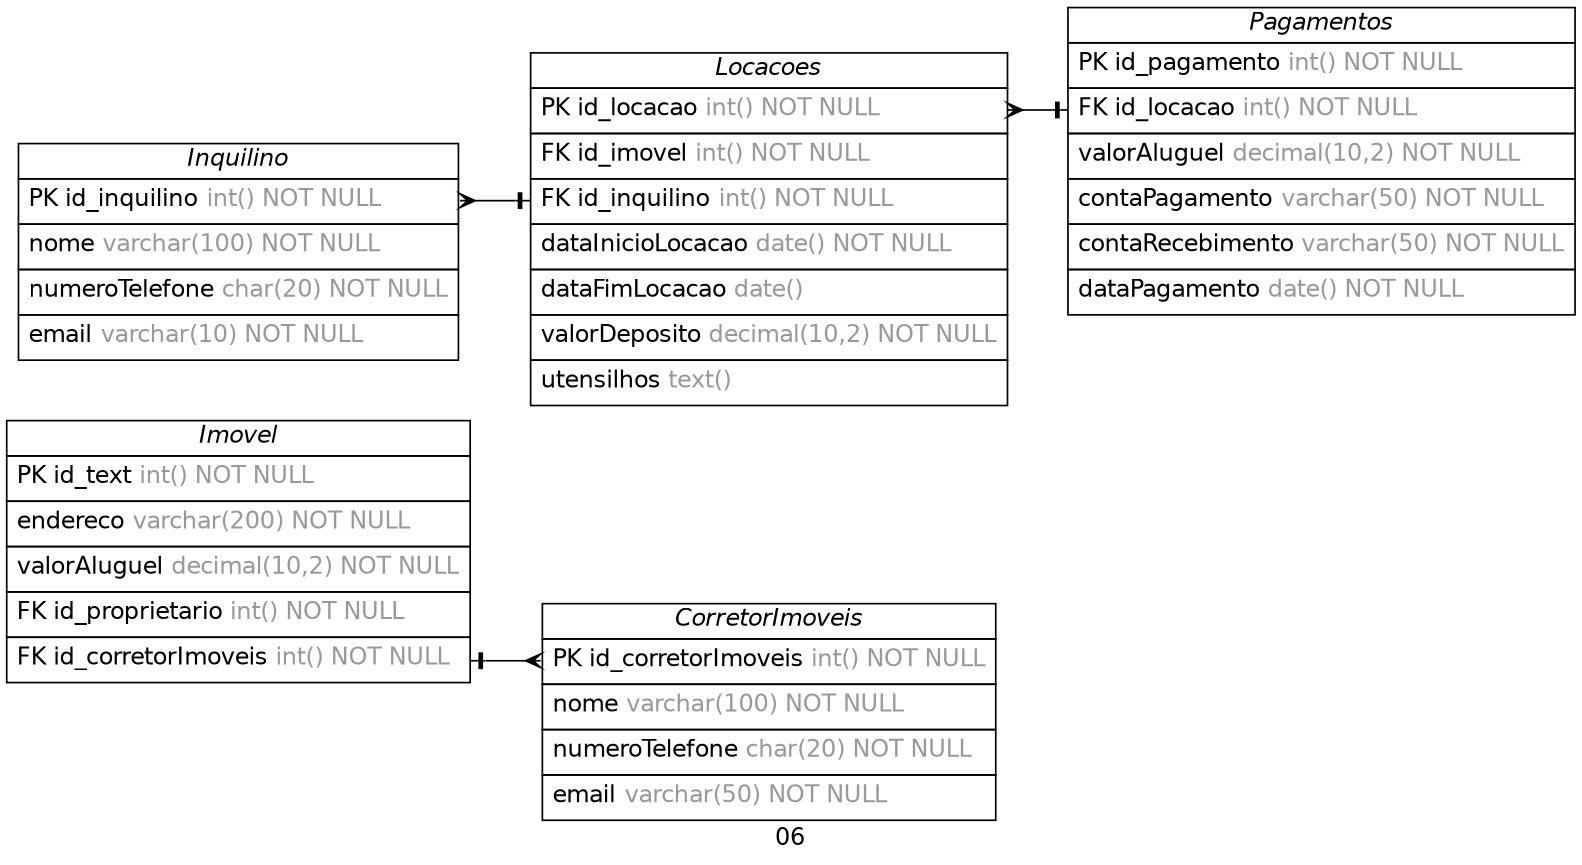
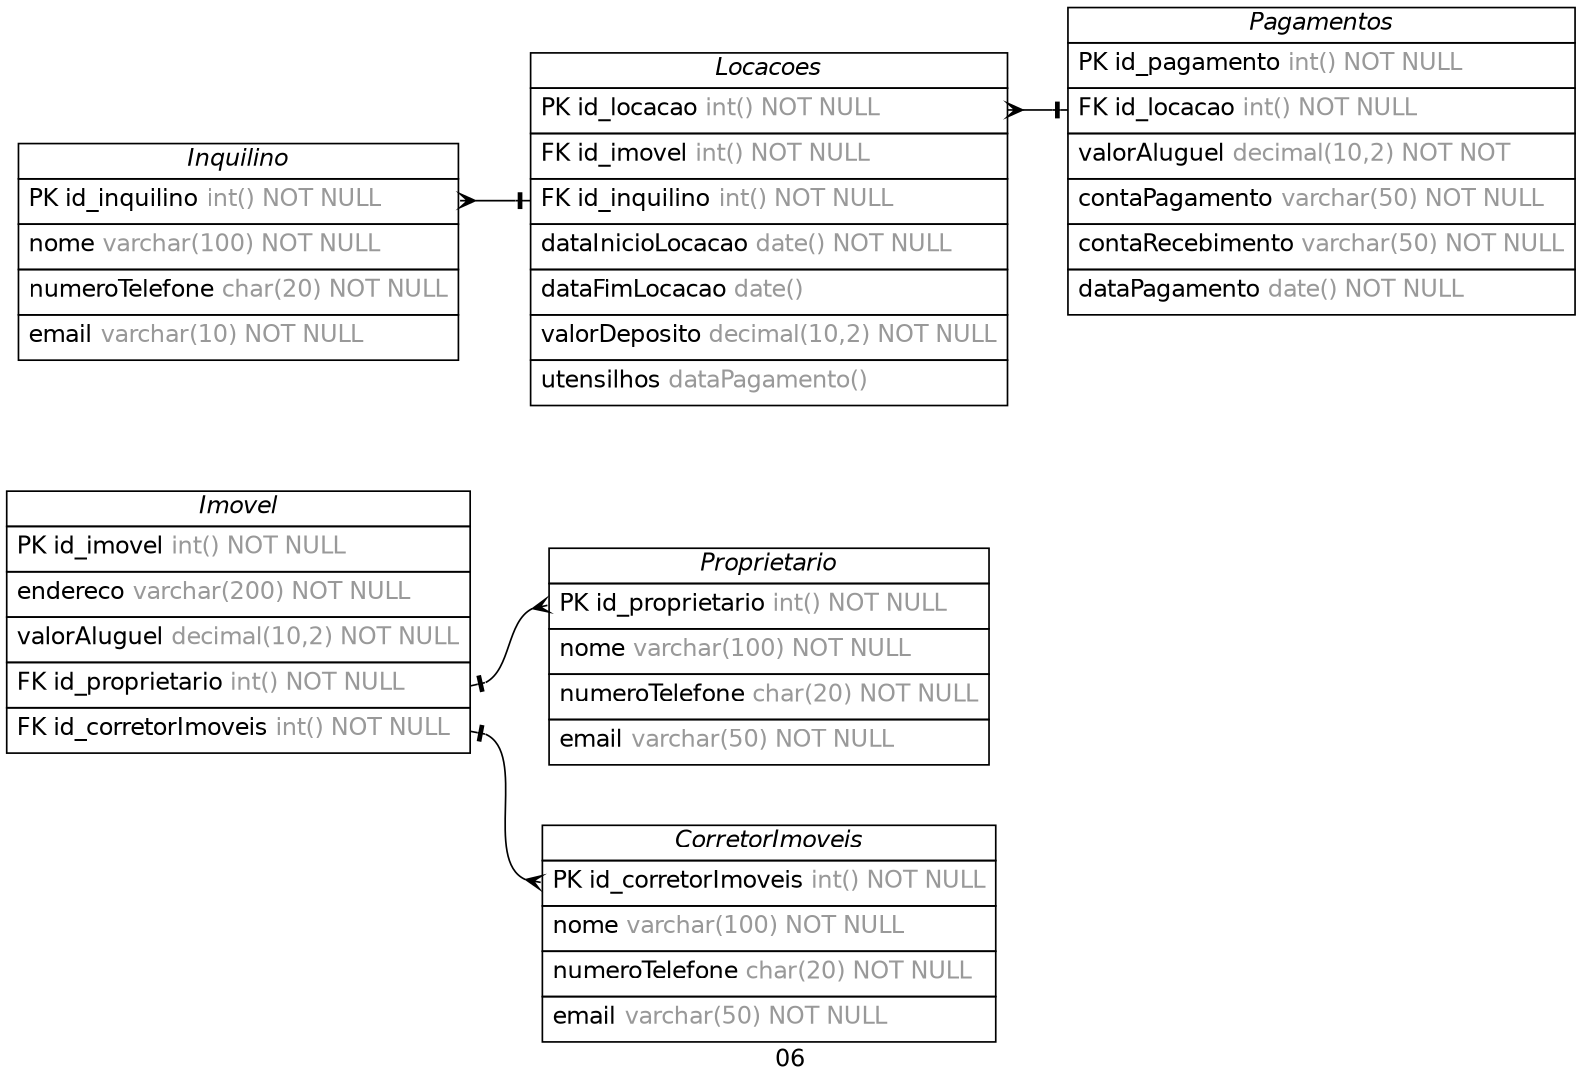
node "Pagamentos": text "decimal(10,2) NOT NULL" -> "decimal(10,2) NOT NOT"
node "Locacoes": text "text()" -> "dataPagamento()"
node "Imovel": text "PK id_text" -> "PK id_imovel"
node "Proprietario": added
